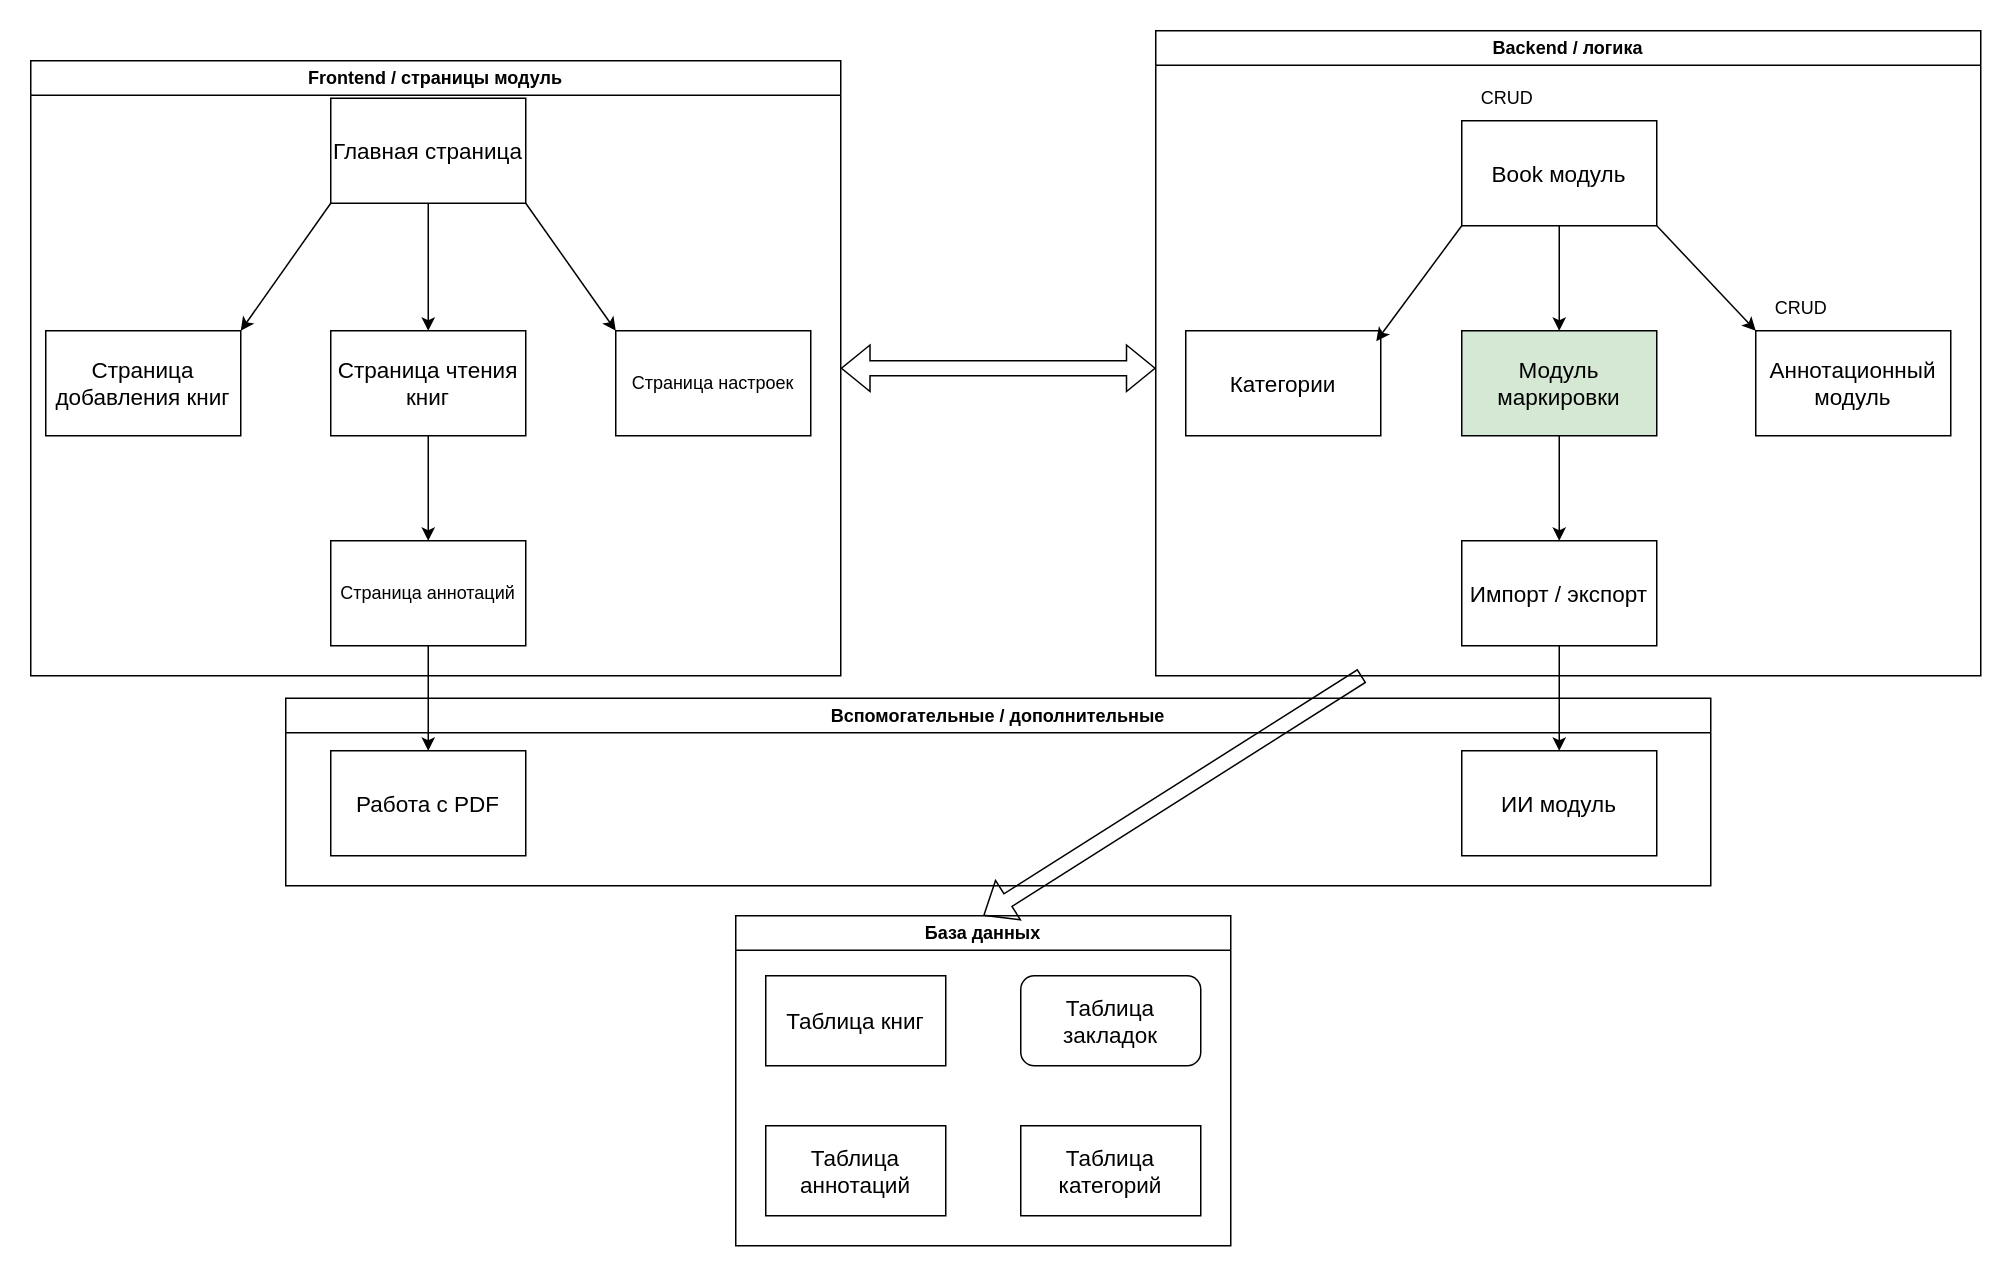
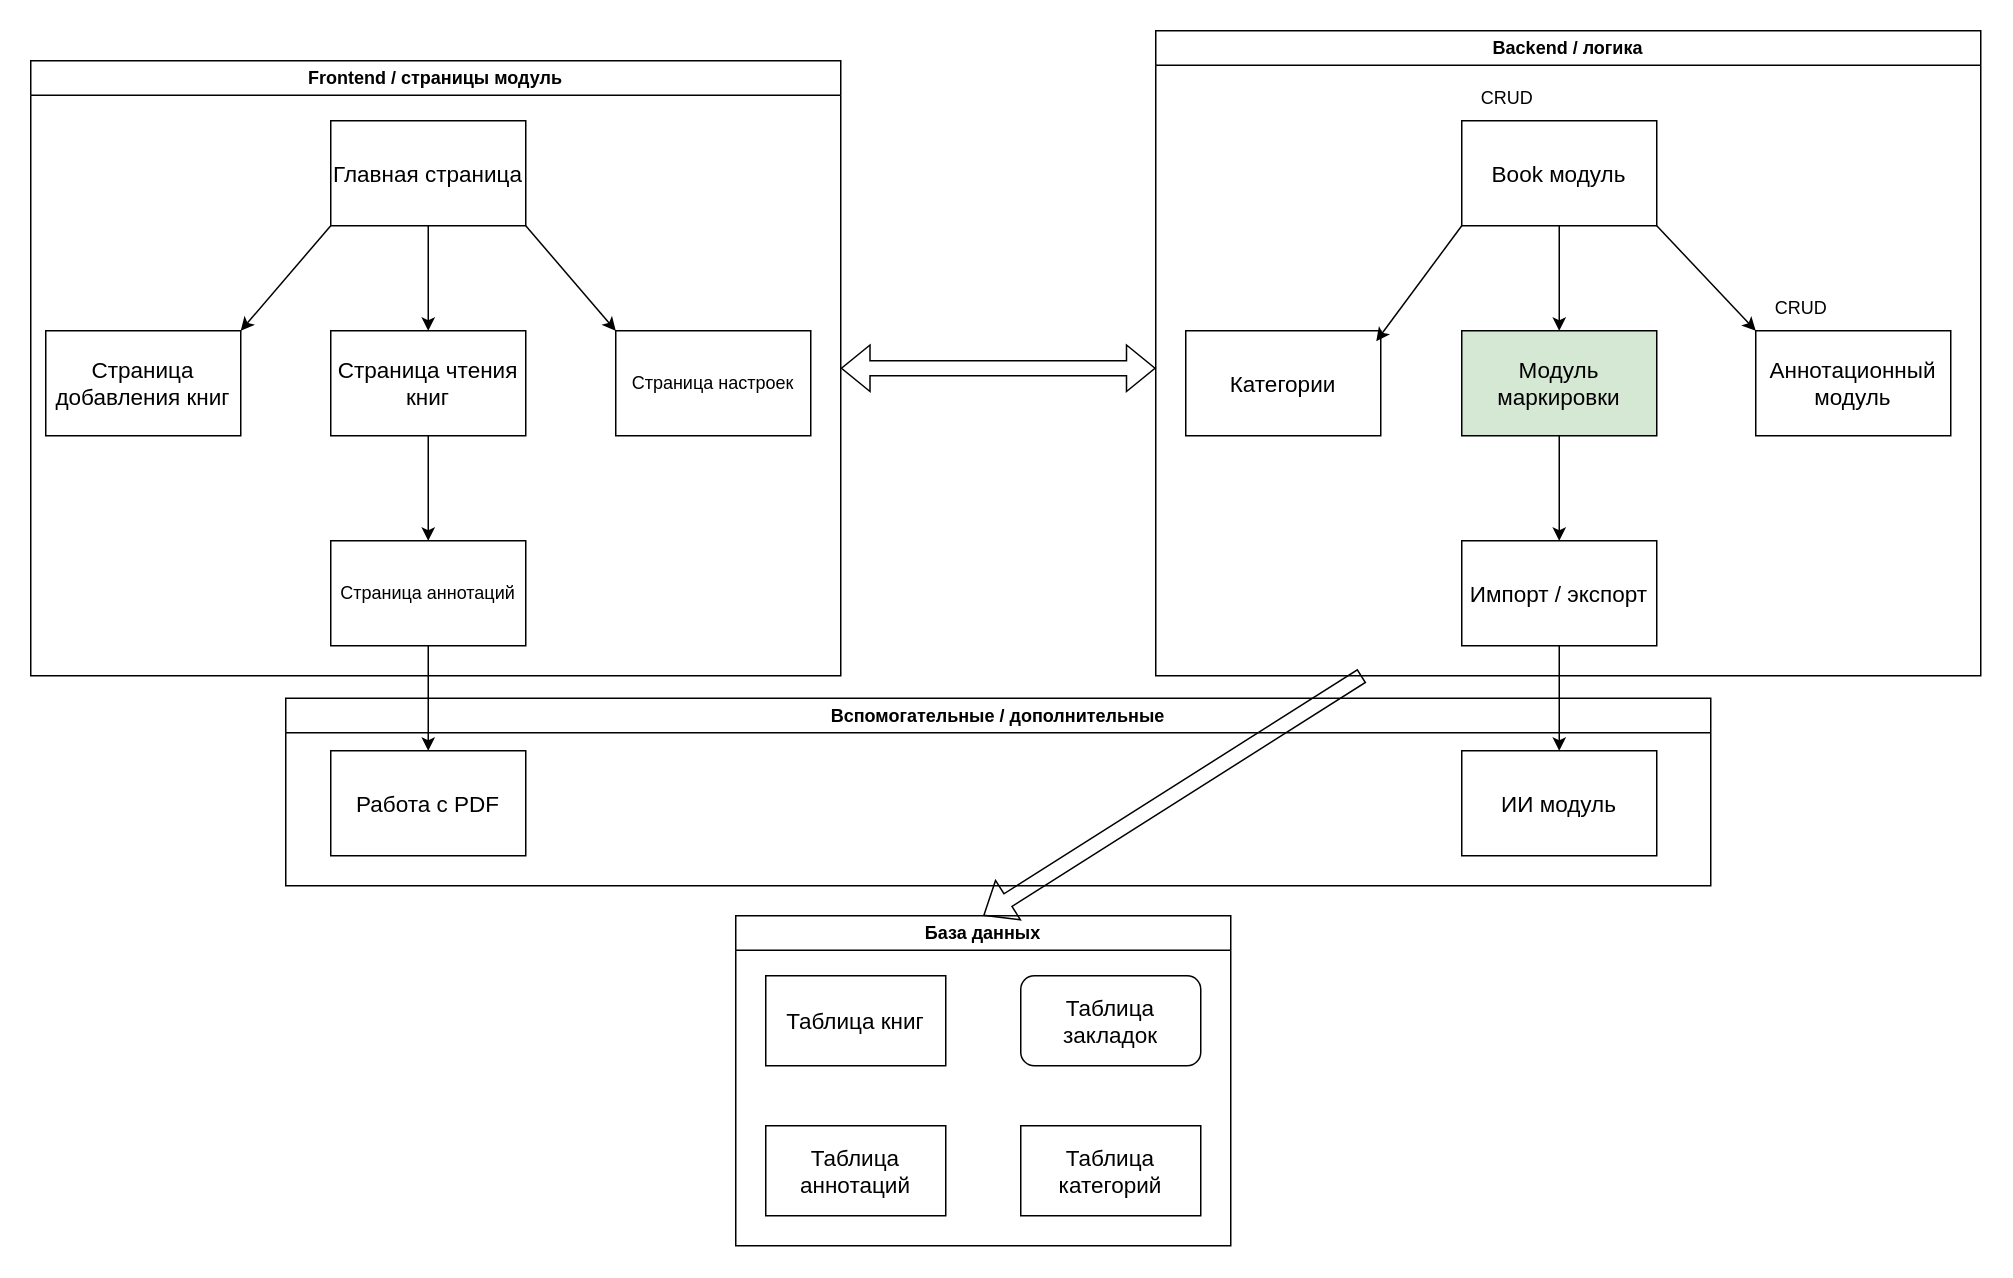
node "Главная страница": moved (428, 151) -> (428, 173)
